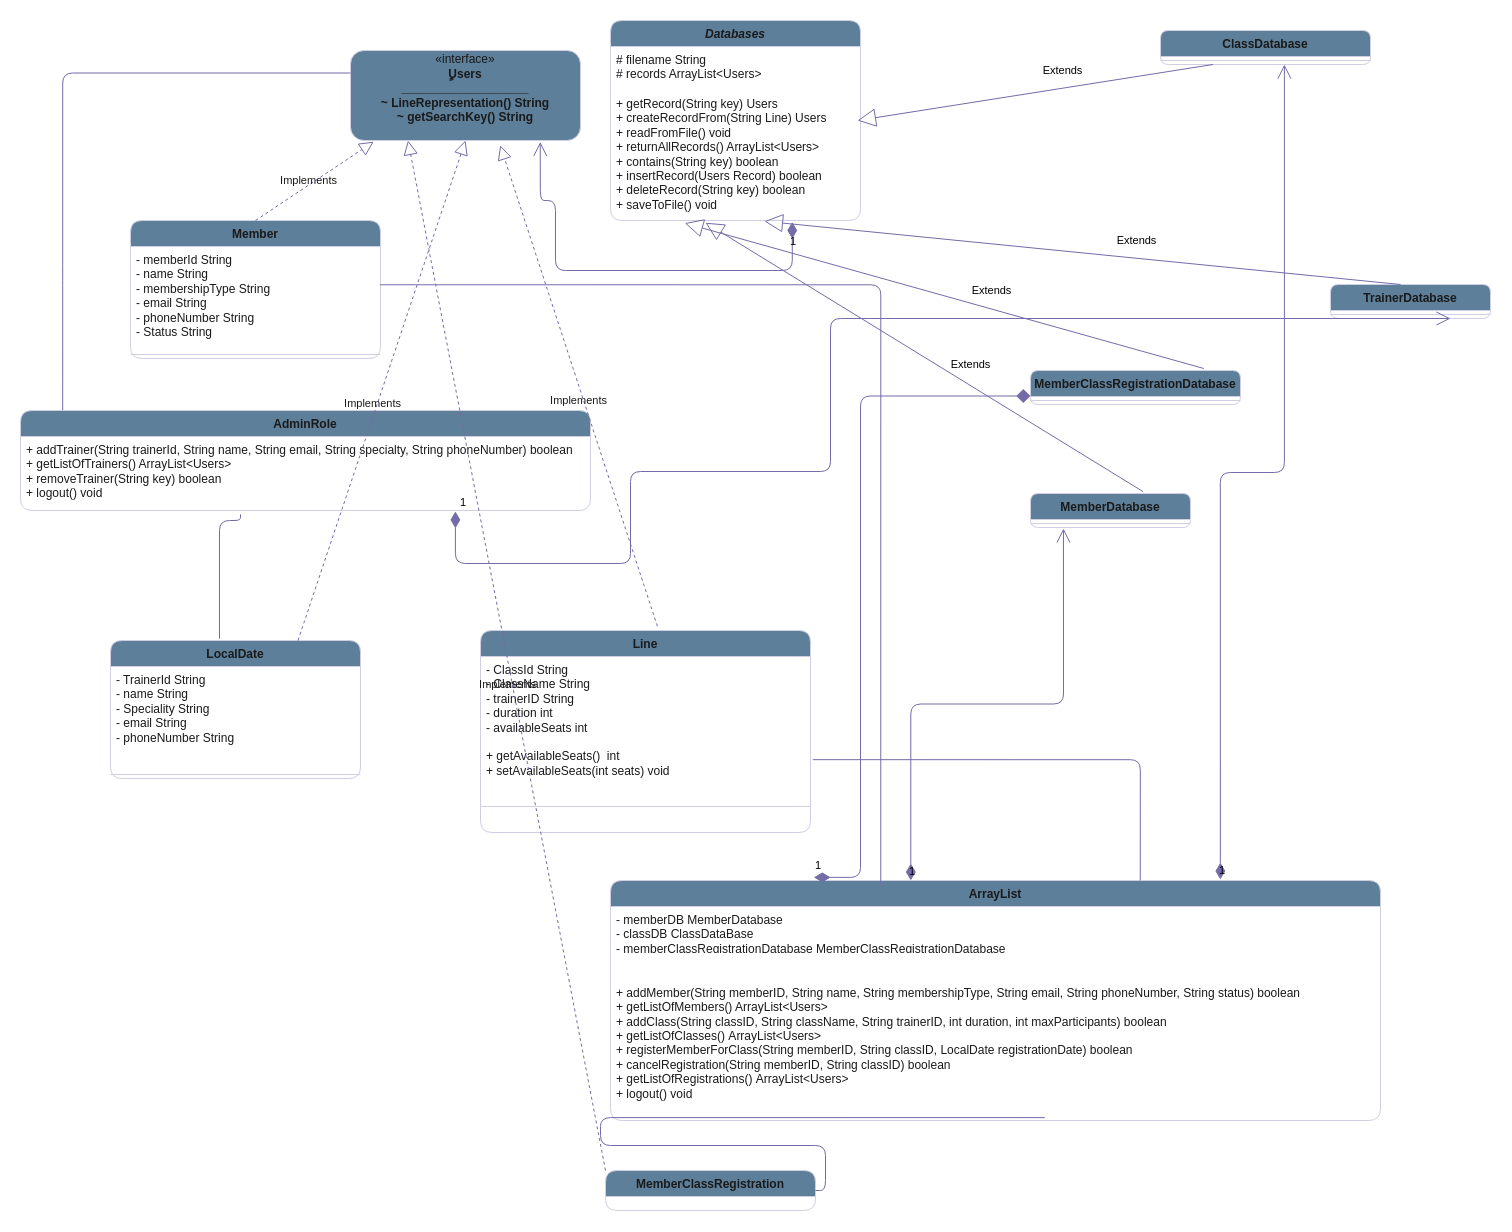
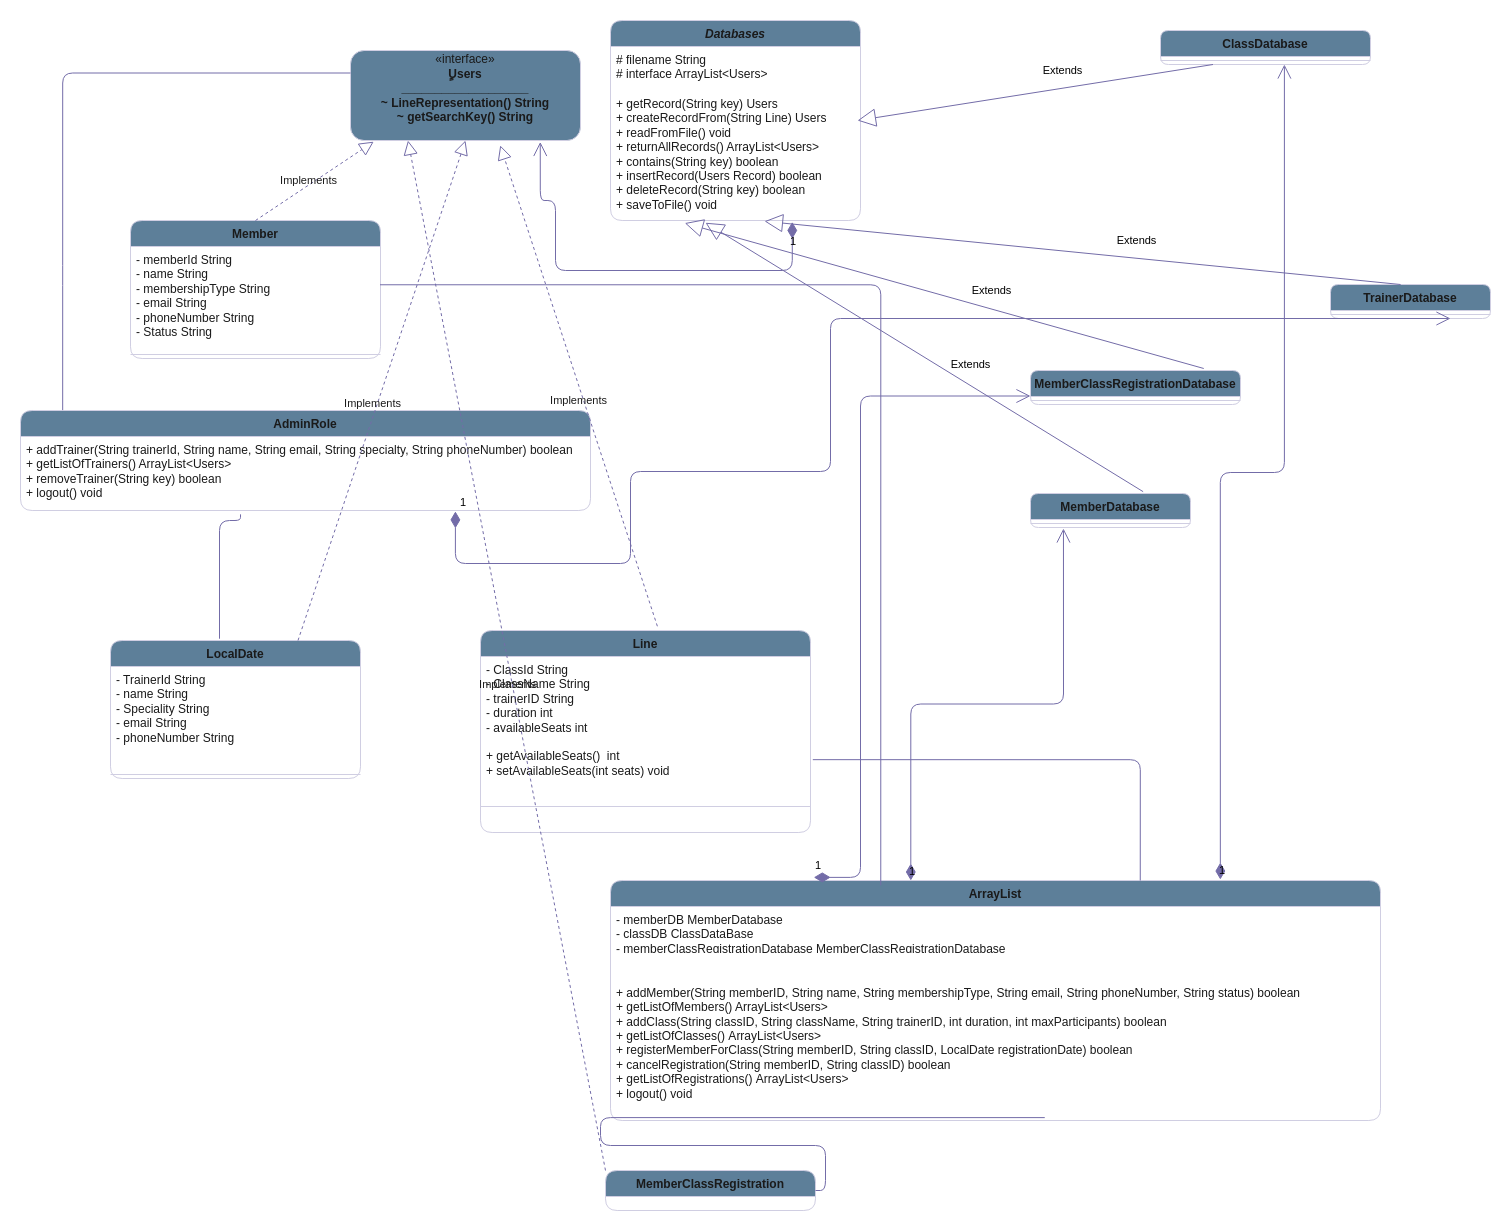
node "# filename String # records ArrayList<Users>": label "# filename String # records ArrayList<Users>" -> "# filename String # interface ArrayList<Users>"
edge "MemberClassRegistrationDatabase" -- "ArrayList": arrowhead diamond -> open
